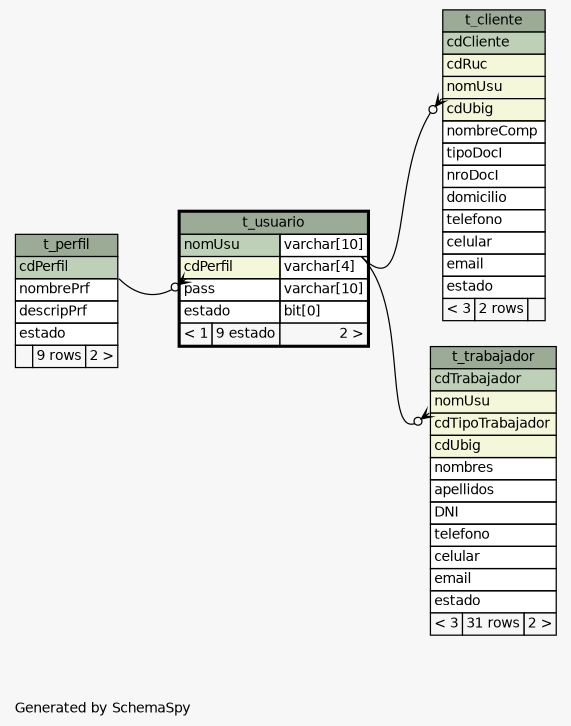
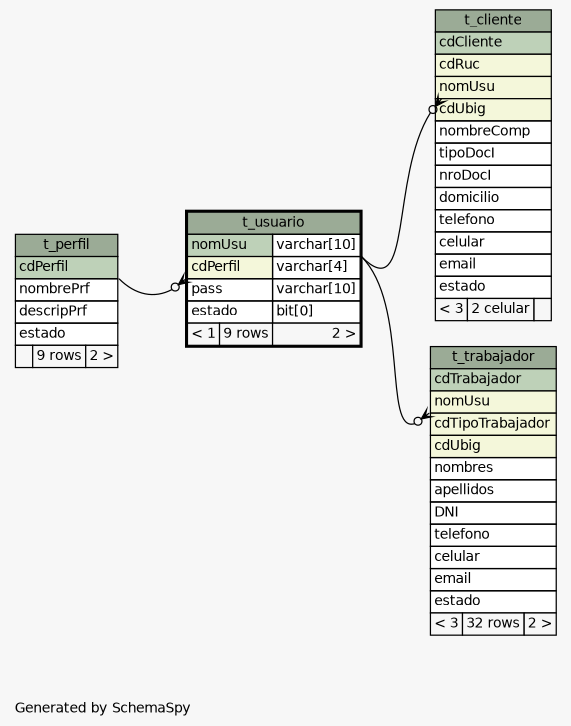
node "t_cliente": text "2 rows" -> "2 celular"
node "t_usuario": text "9 estado" -> "9 rows"
node "t_trabajador": text "31 rows" -> "32 rows"
